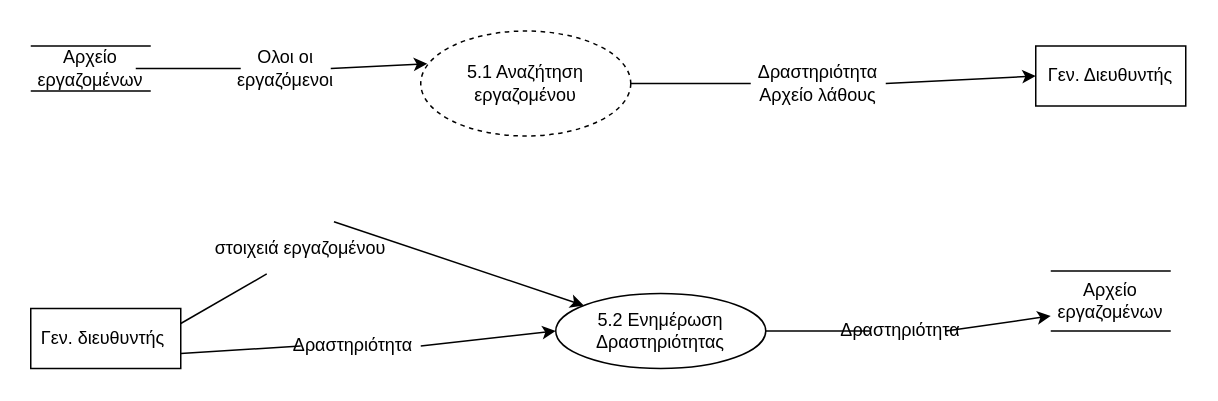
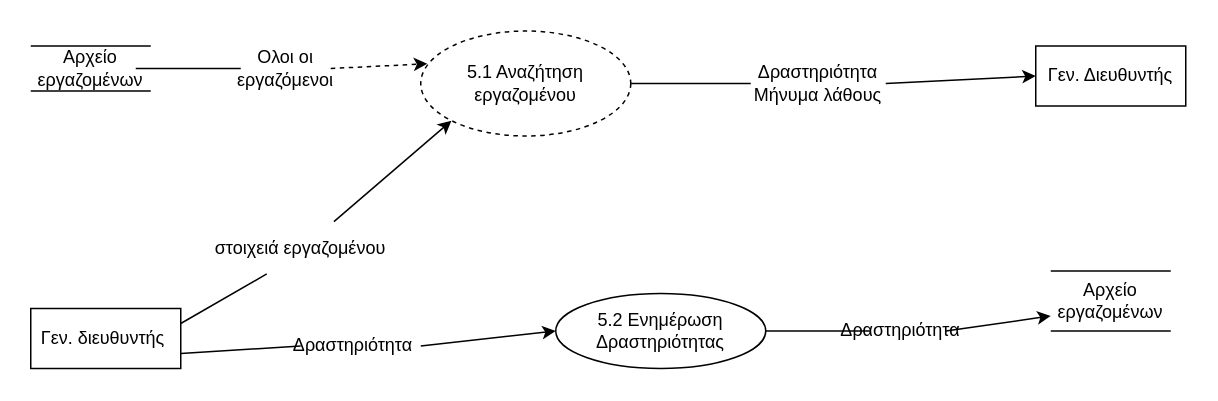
edge "Ολοι οι εργαζόμενοι" -> "5.1 Αναζήτηση εργαζομένου": style solid -> dashed
node "Δραστηριότητα Αρχείο λάθους": label "Δραστηριότητα Αρχείο λάθους" -> "Δραστηριότητα Μήνυμα λάθους"
edge "στοιχειά εργαζομένου" -> "5.2 Ενημέρωση Δραστηριότητας": now "στοιχειά εργαζομένου" -> "5.1 Αναζήτηση εργαζομένου"
